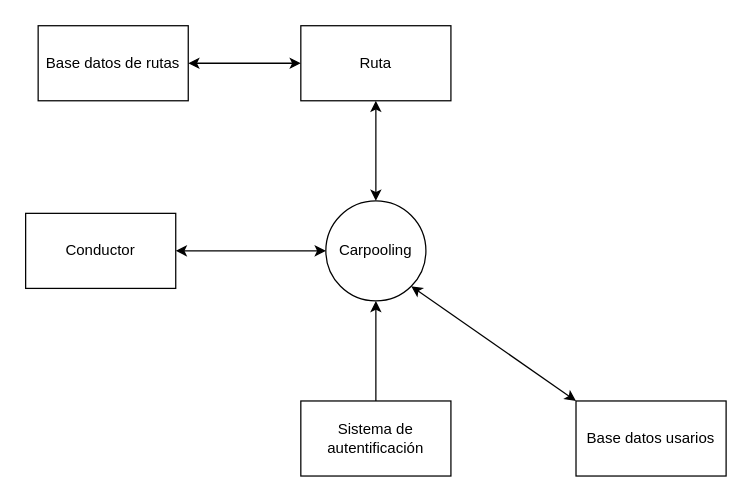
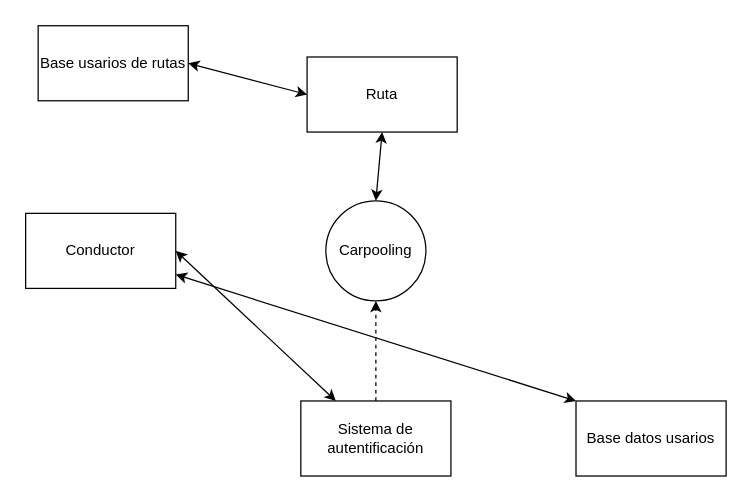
node "Base datos de rutas": label "Base datos de rutas" -> "Base usarios de rutas"
node "Ruta": moved (376, 63) -> (382, 94)
edge "Conductor" -- "Carpooling": now "Conductor" -- "Sistema de autentificación"
edge "Carpooling" -- "Base datos usarios": now "Conductor" -- "Base datos usarios"
edge "Sistema de autentificación" -> "Carpooling": style solid -> dashed
